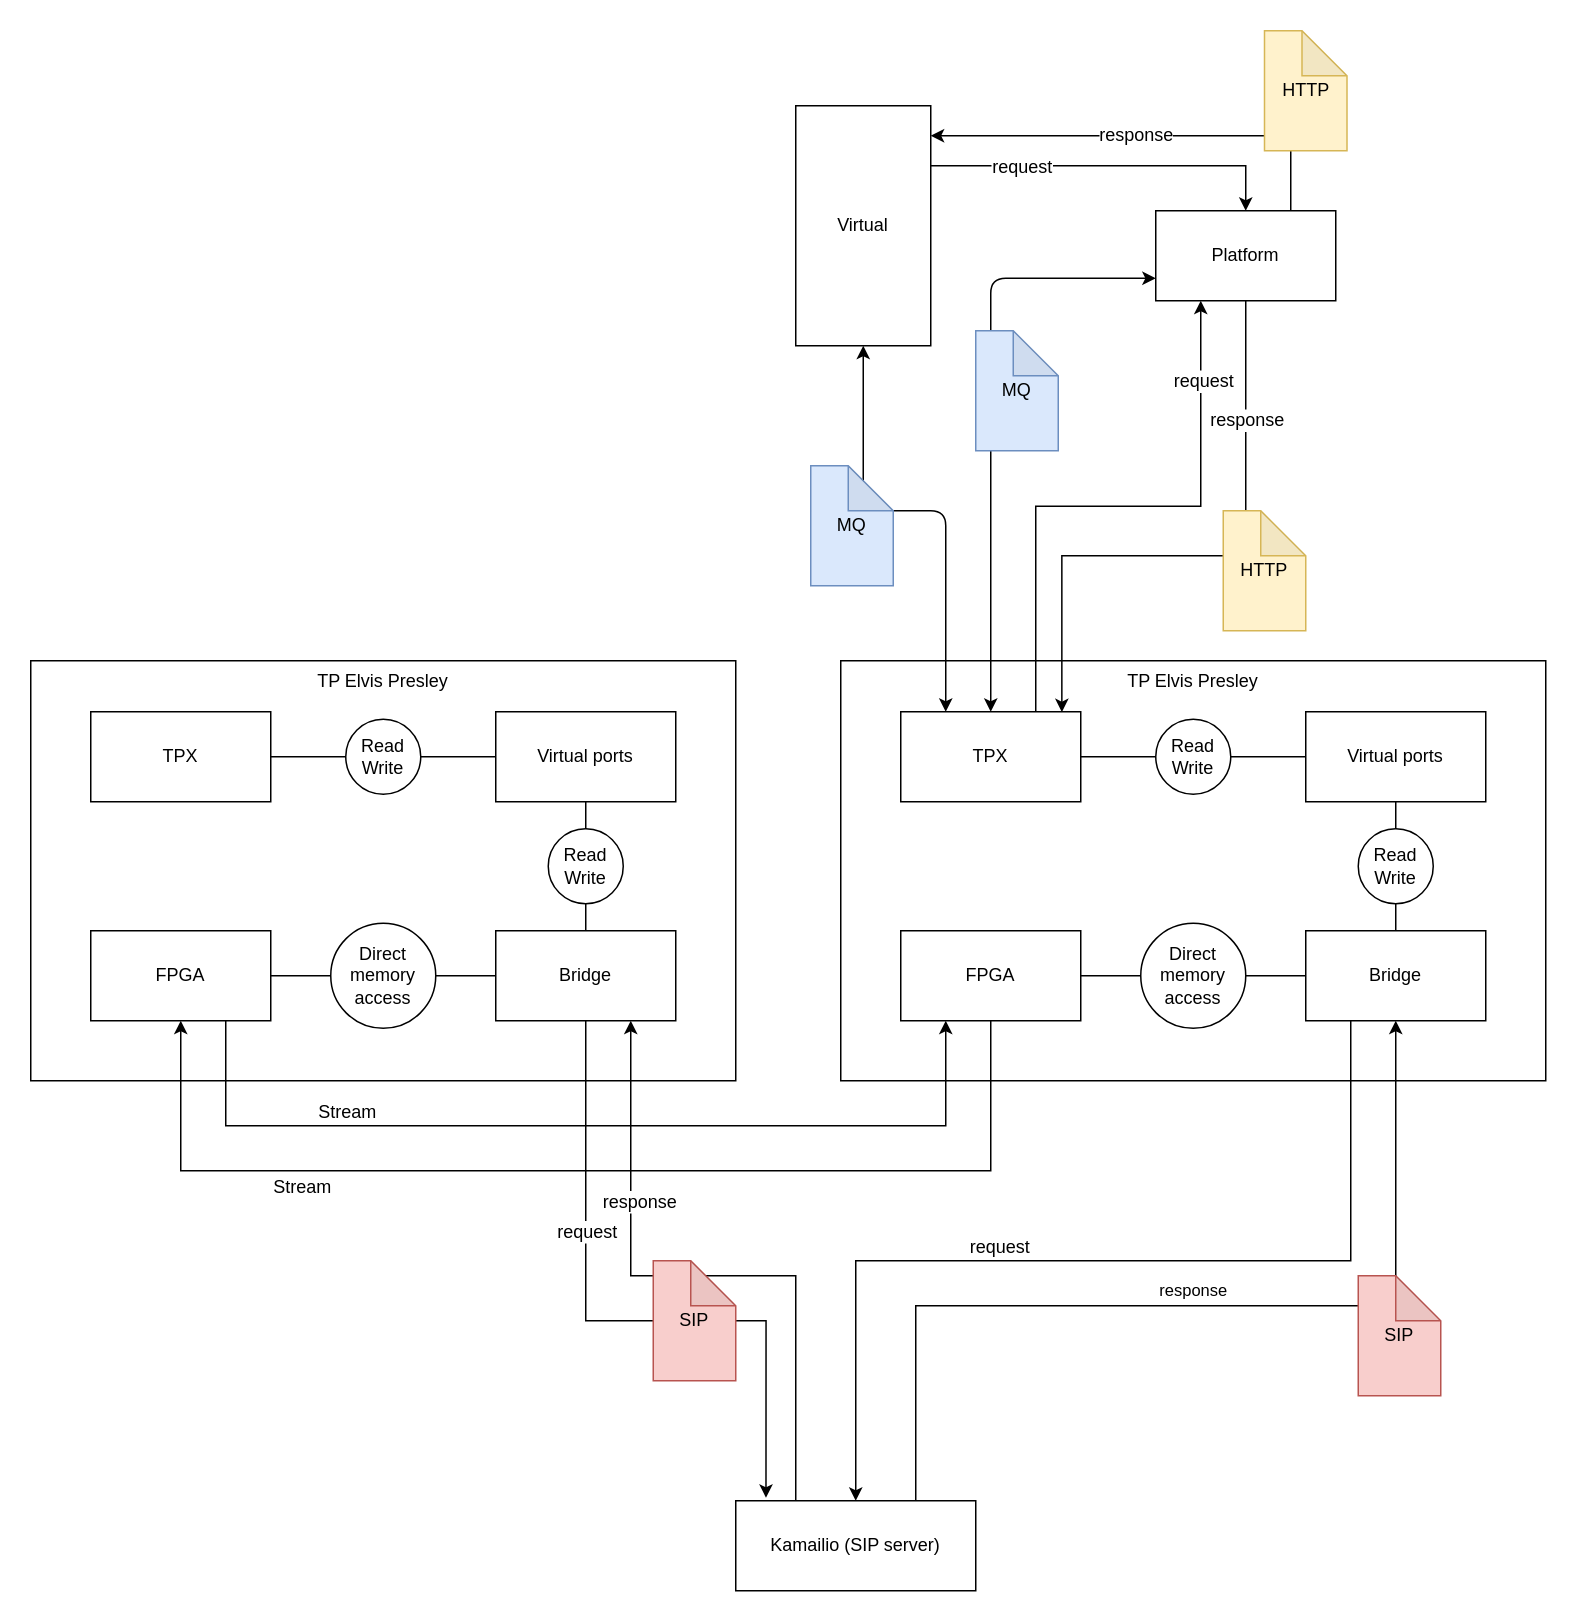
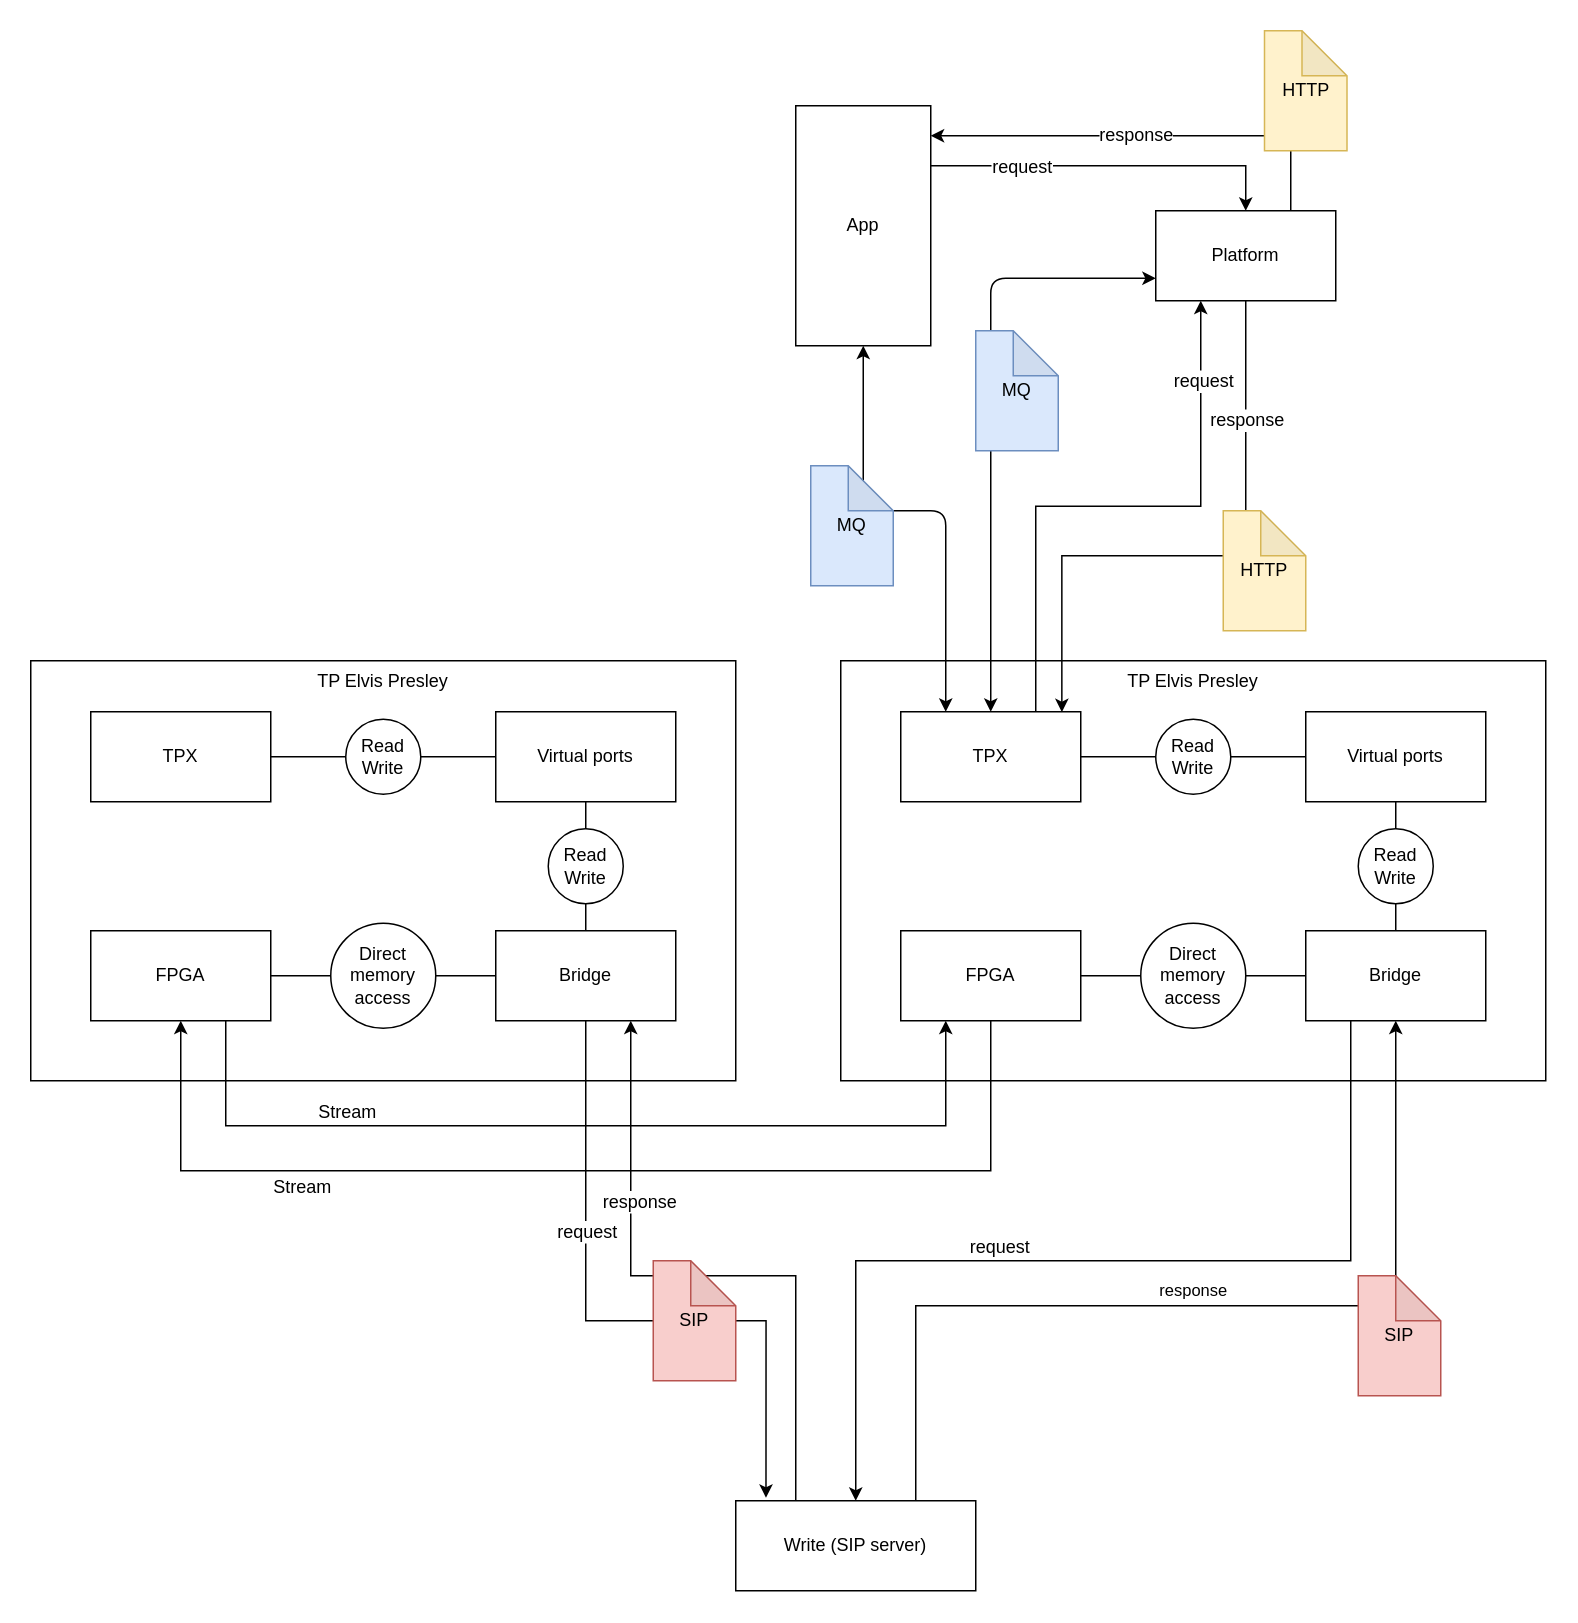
node "Virtual": label "Virtual" -> "App"
node "Kamailio (SIP server)": label "Kamailio (SIP server)" -> "Write (SIP server)"
